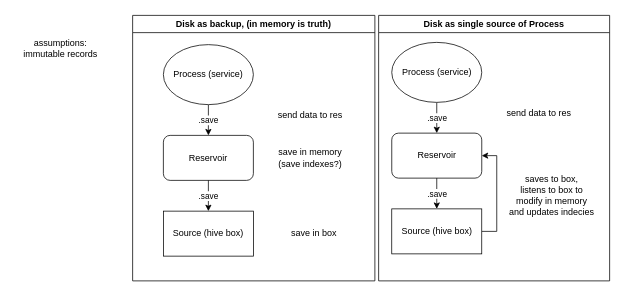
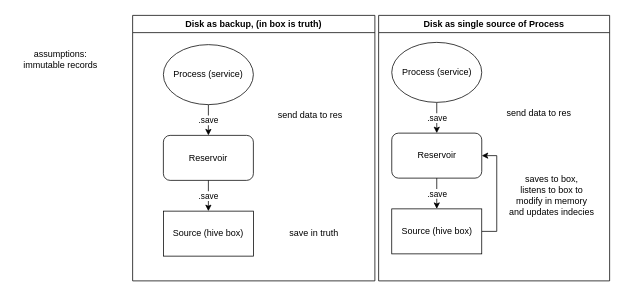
node "Disk as backup, (in memory is truth)": label "Disk as backup, (in memory is truth)" -> "Disk as backup, (in box is truth)"
node "assumptions: immutable records": moved (60, 48) -> (60, 60)
node "save in memory (save indexes?)": removed
node "save in box": label "save in box" -> "save in truth"
